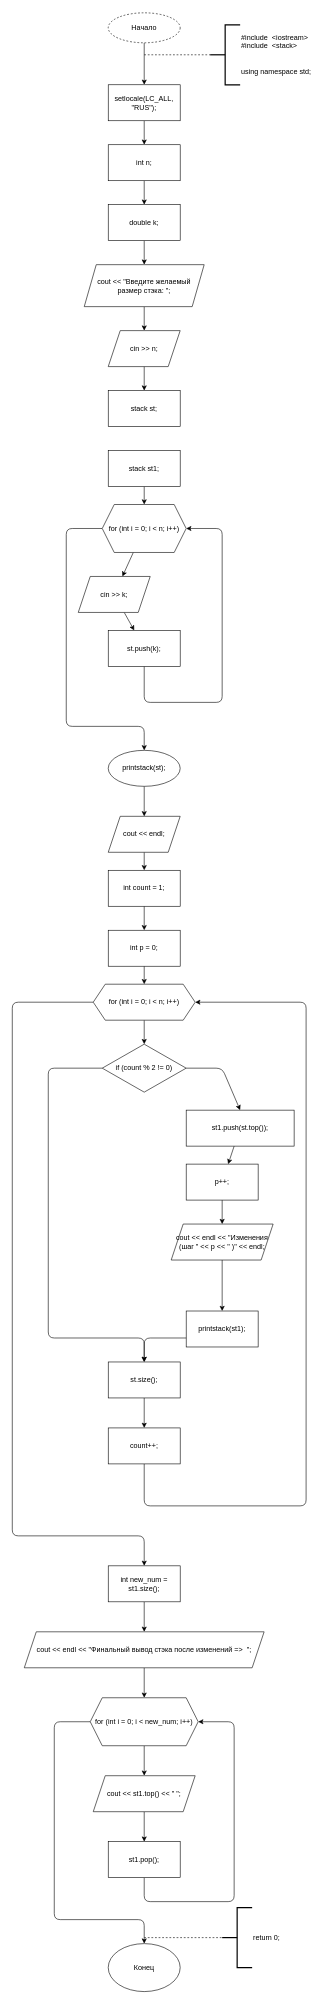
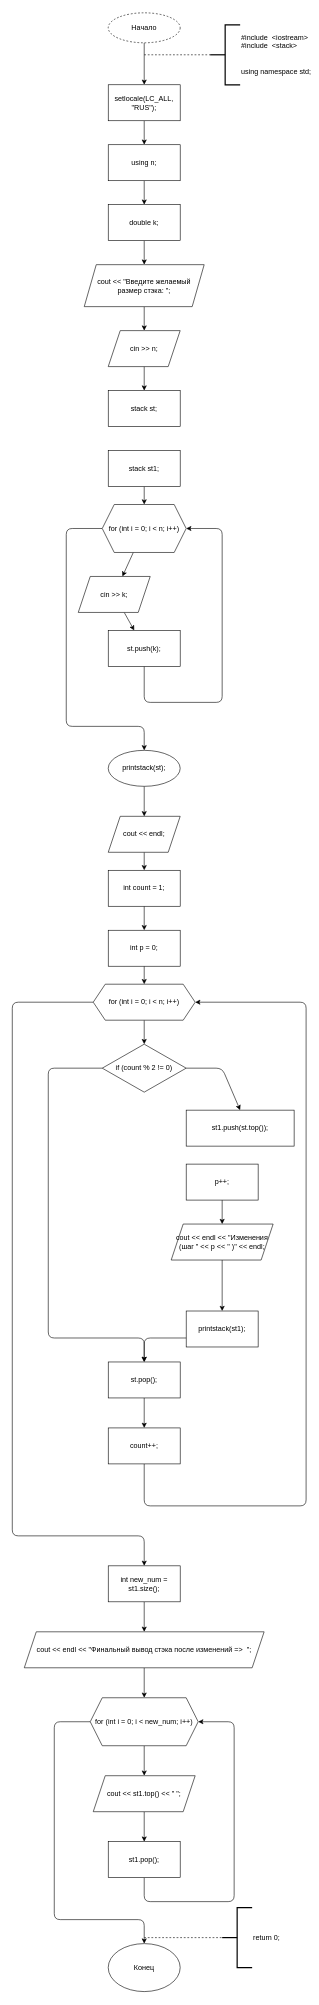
node "int n;": label "int n;" -> "using n;"
edge "st1.push(st.top());" -> "p++;": removed
node "st.size();": label "st.size();" -> "st.pop();"
